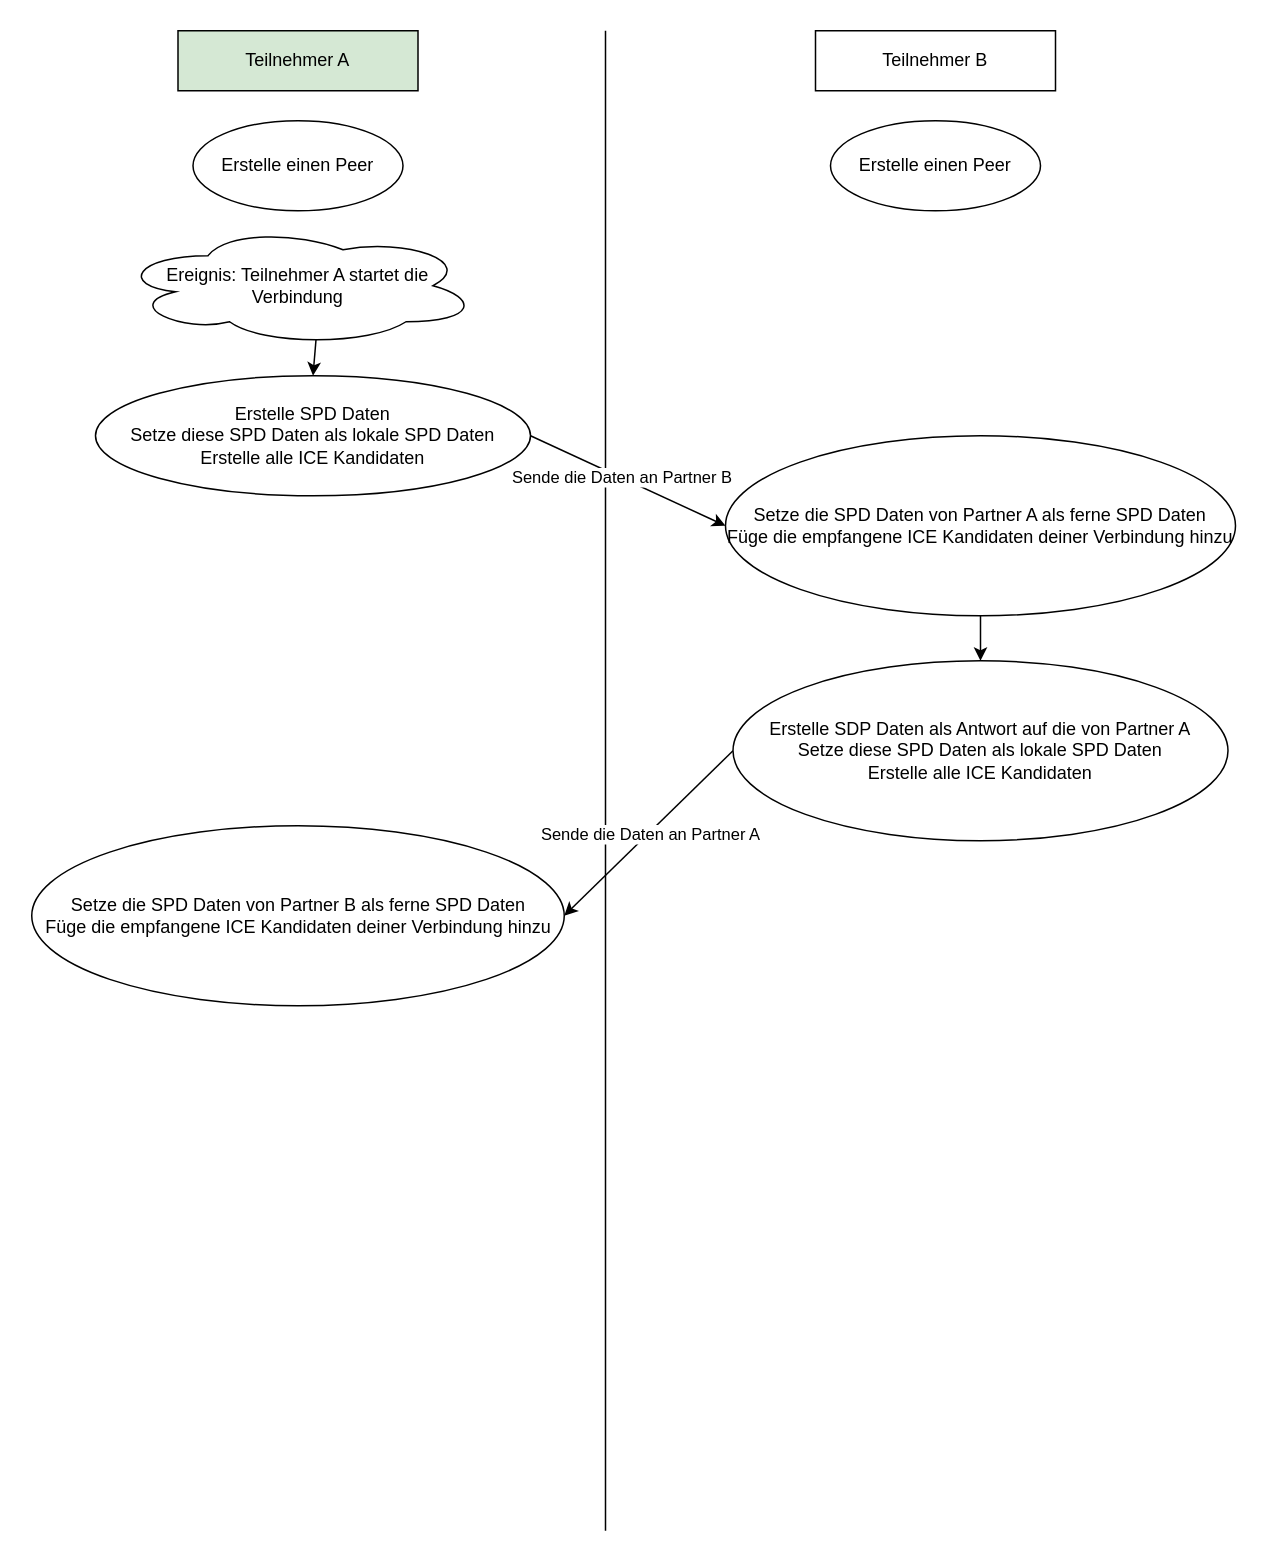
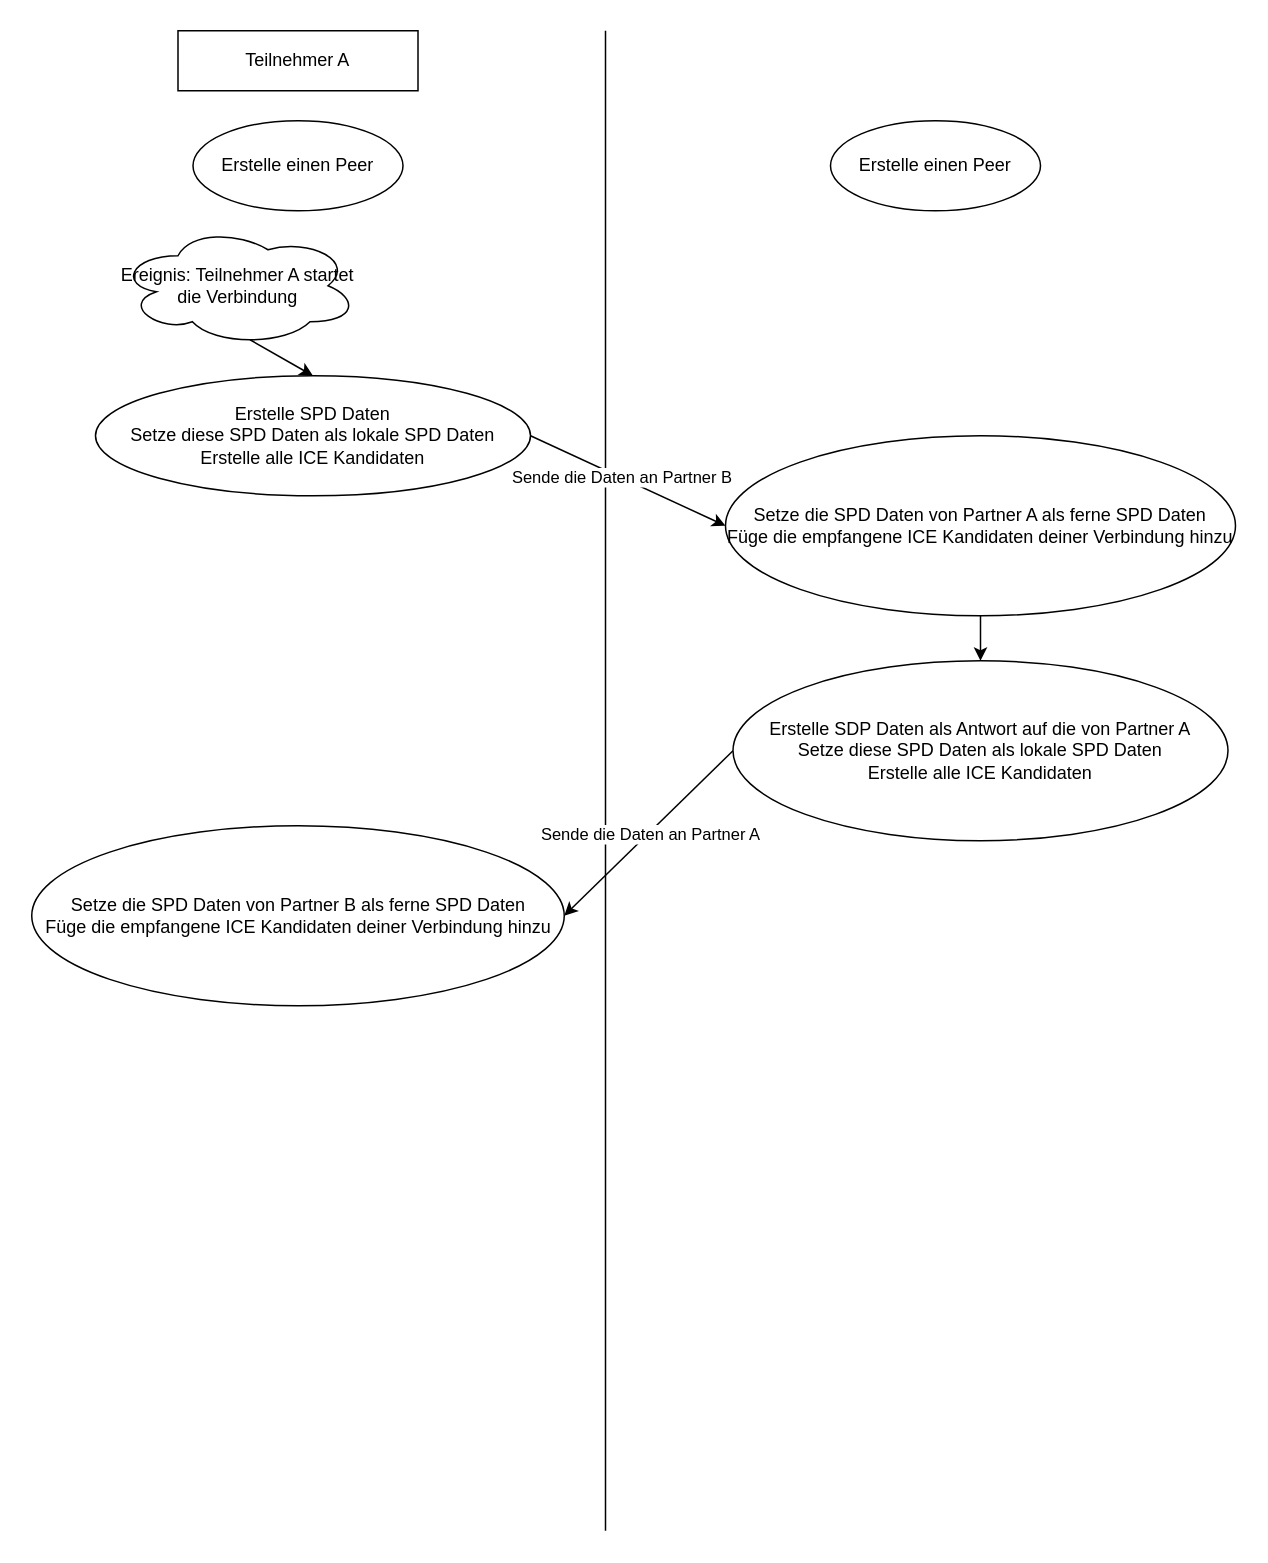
node "Teilnehmer A": fillcolor #d5e8d4 -> #ffffff
node "Teilnehmer B": removed
node "Ereignis: Teilnehmer A startet die Verbindung": size 360x120 -> 240x120
